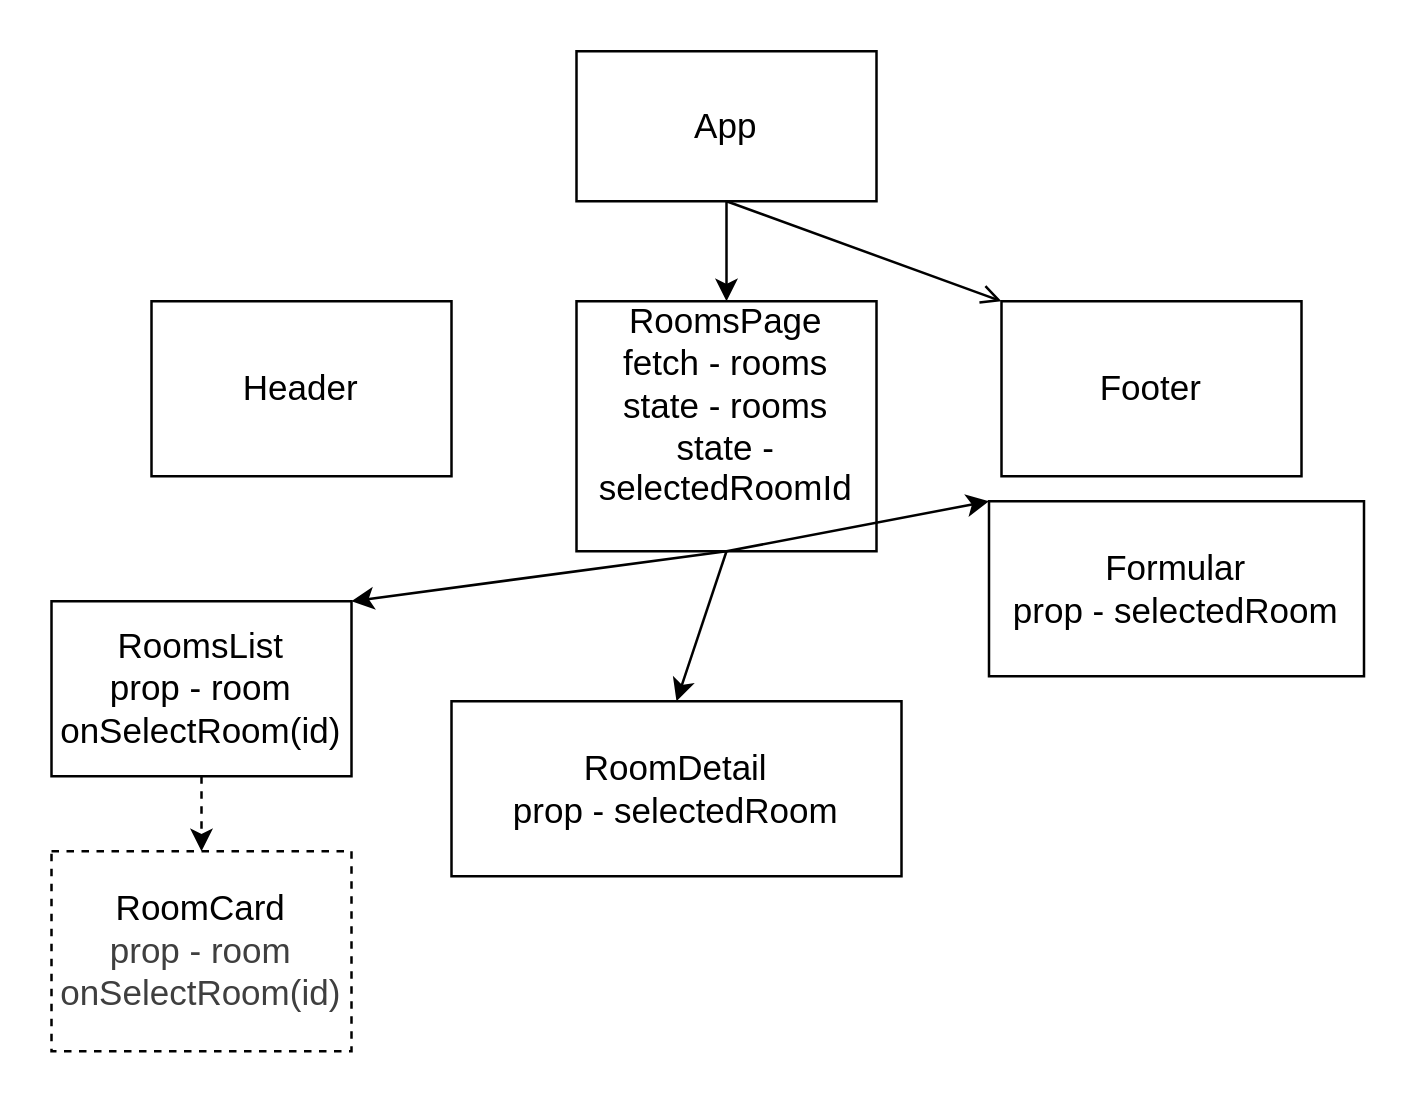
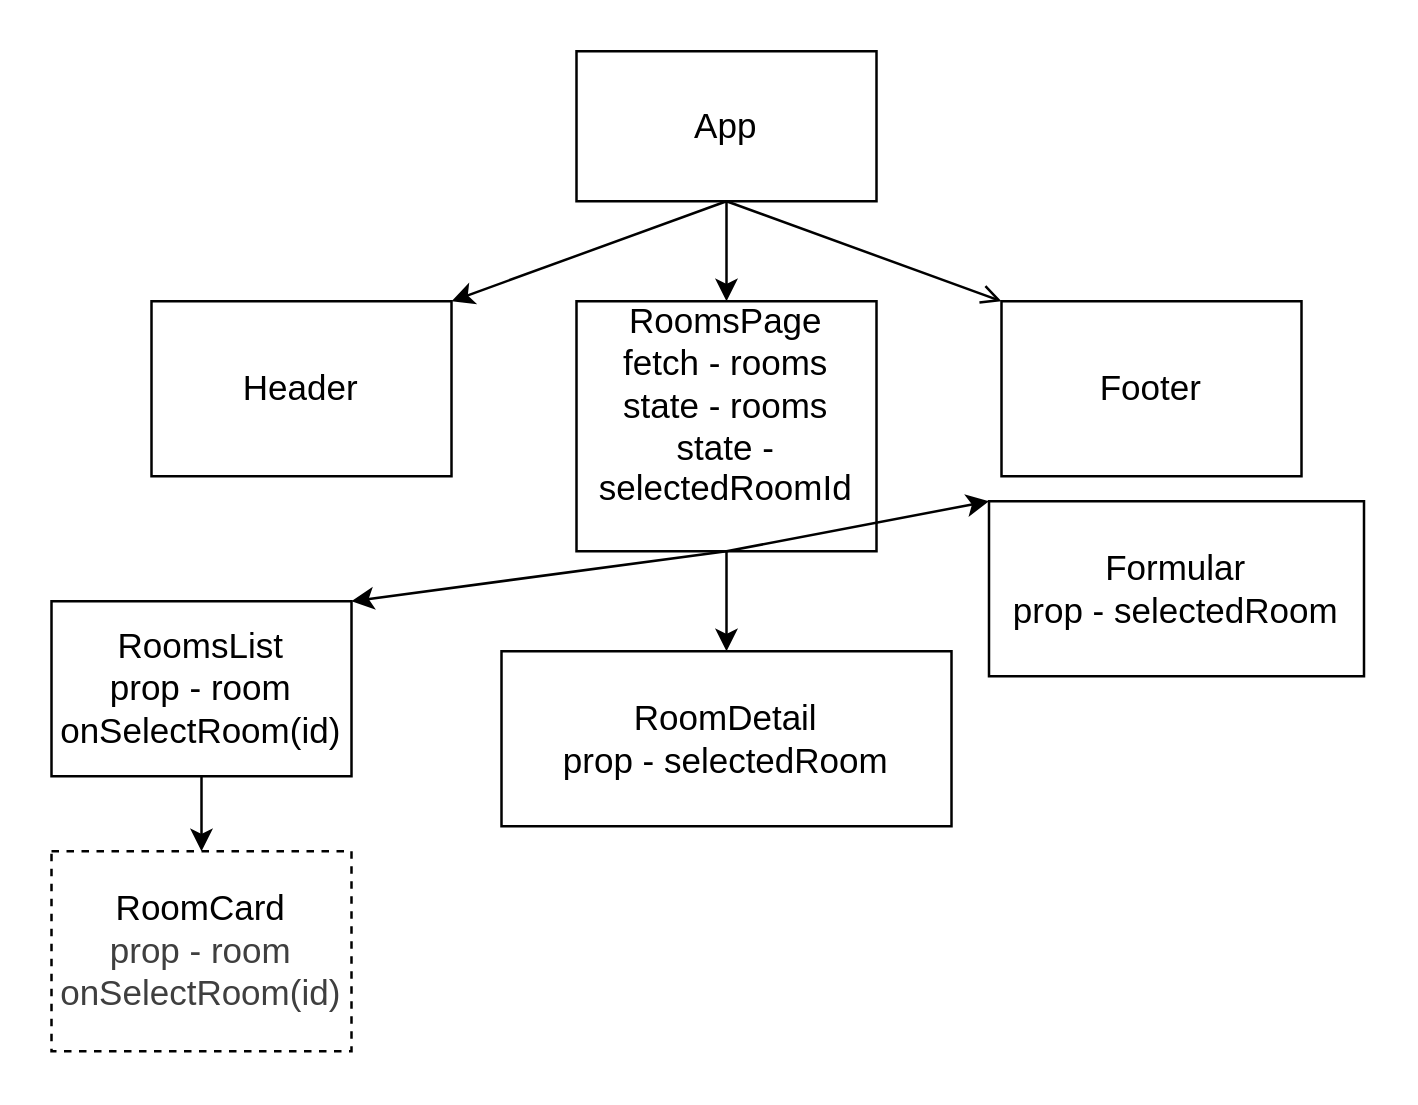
edge "App" -> "Header": added
node "RoomDetail prop - selectedRoom": moved (676, 789) -> (726, 739)
edge "RoomsList prop - room onSelectRoom(id)" -> "RoomCard prop - room onSelectRoom(id)": style dashed -> solid
